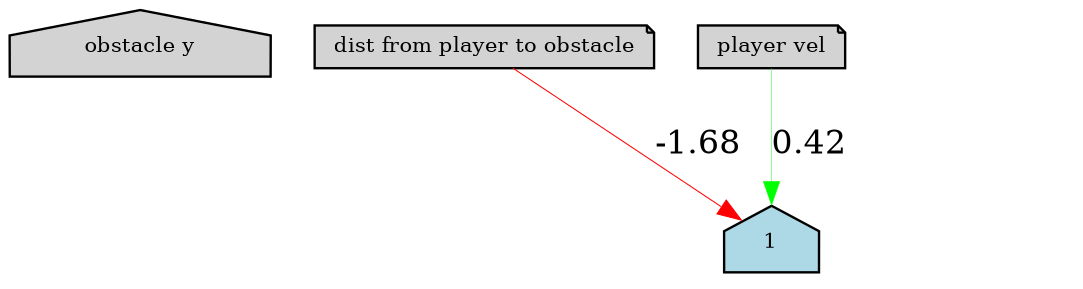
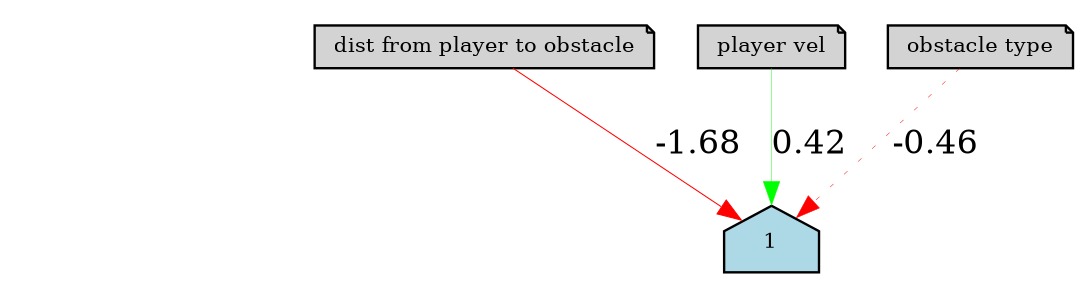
node "obstacle y": removed
node "obstacle type": added
